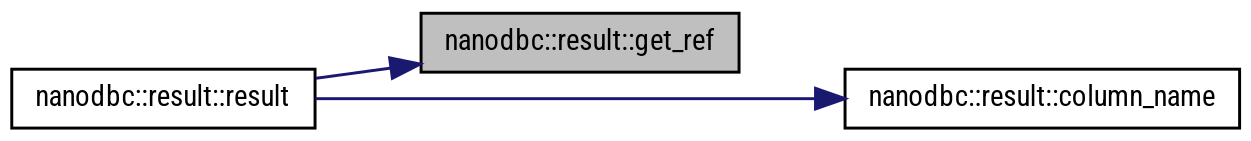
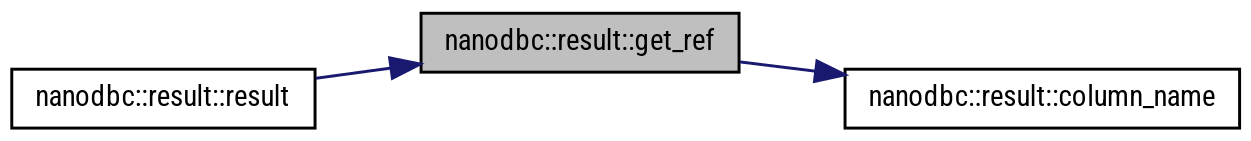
edge "nanodbc::result::result" -> "nanodbc::result::column_name": now "nanodbc::result::get_ref" -> "nanodbc::result::column_name"
